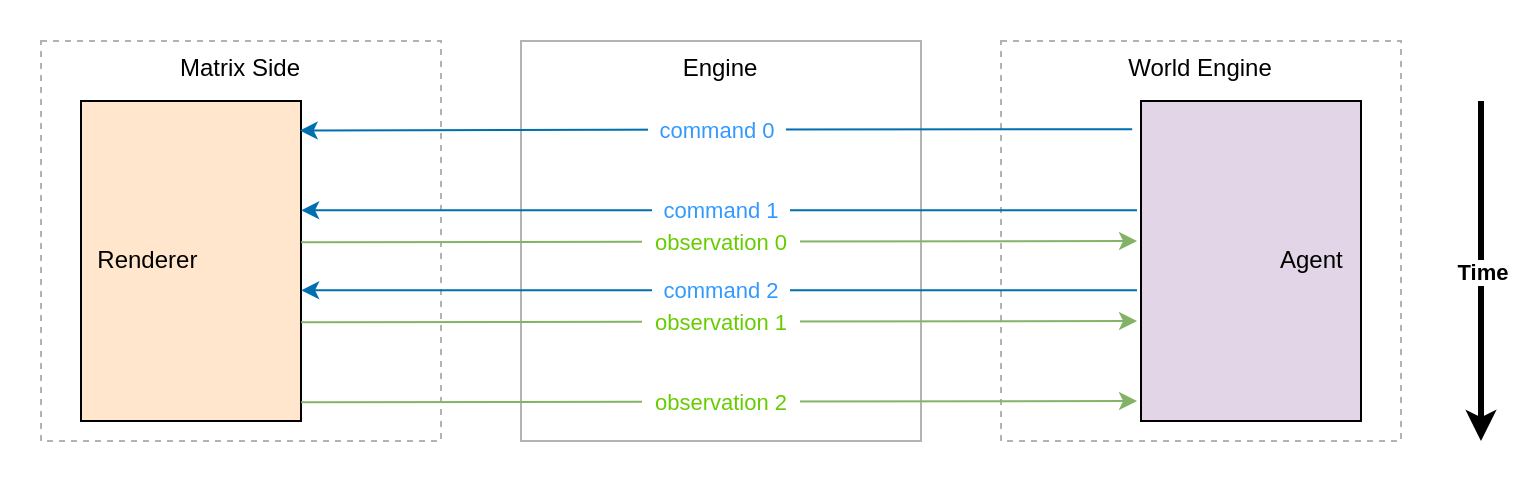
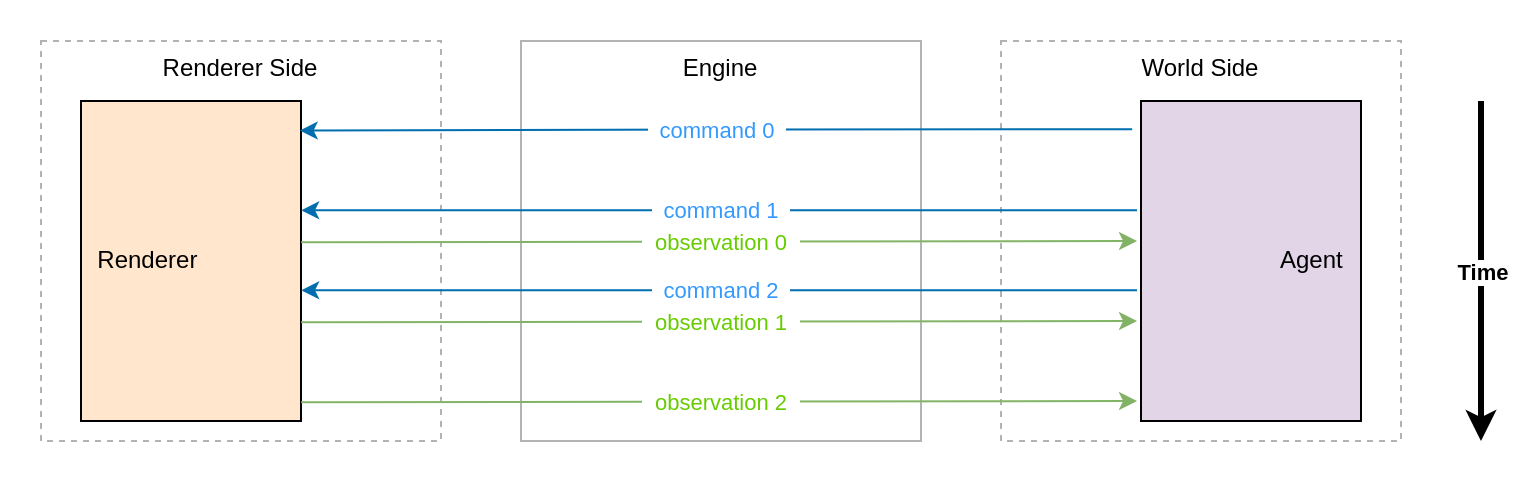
node "Matrix Side": label "Matrix Side" -> "Renderer Side"
node "World Engine": label "World Engine" -> "World Side"
